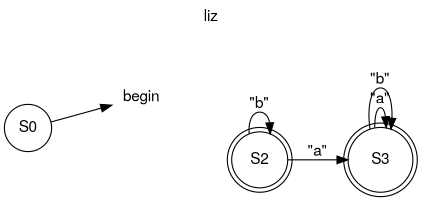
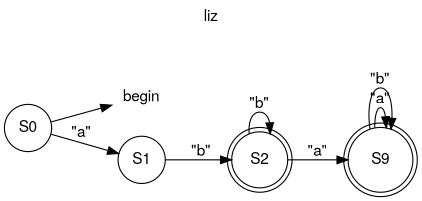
node "S1": added
node "S3": label "S3" -> "S9"
